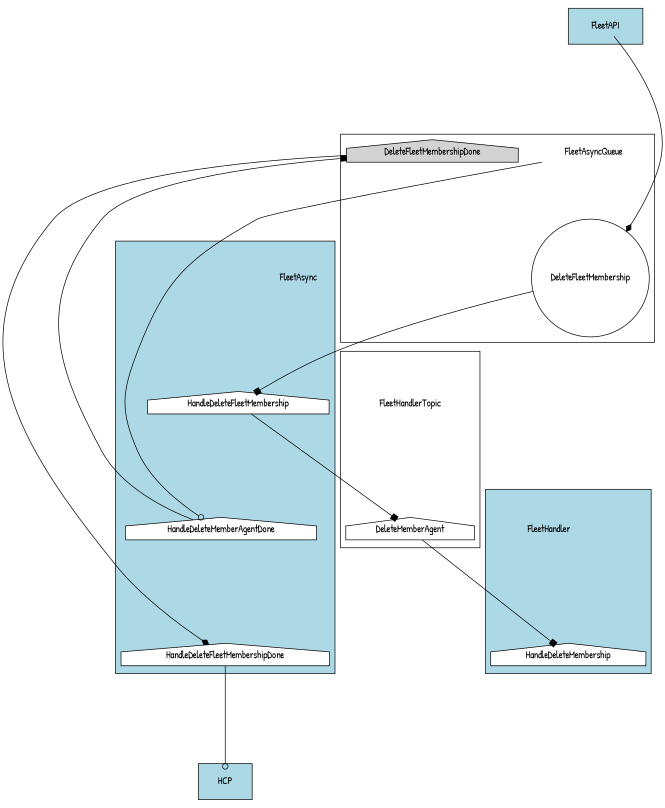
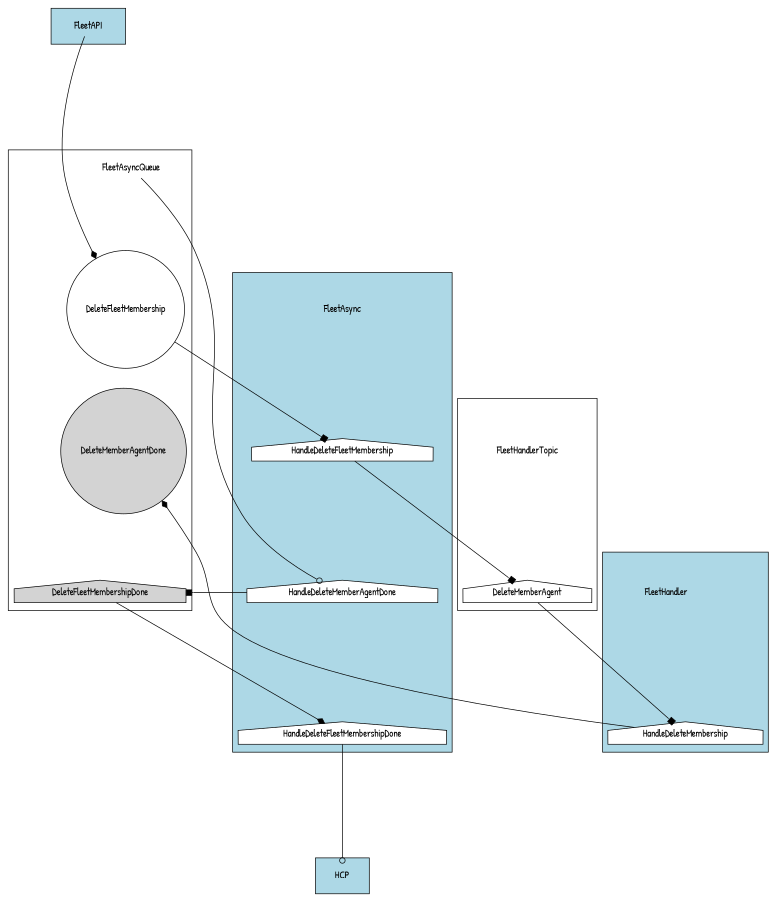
node "DeleteMemberAgentDone": added
